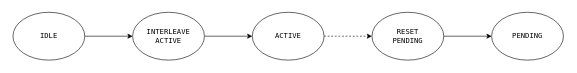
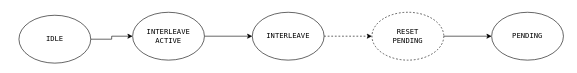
node "IDLE": moved (48, 36) -> (54, 39)
node "ACTIVE": label "ACTIVE" -> "INTERLEAVE"
node "RESET PENDING": style solid -> dashed
